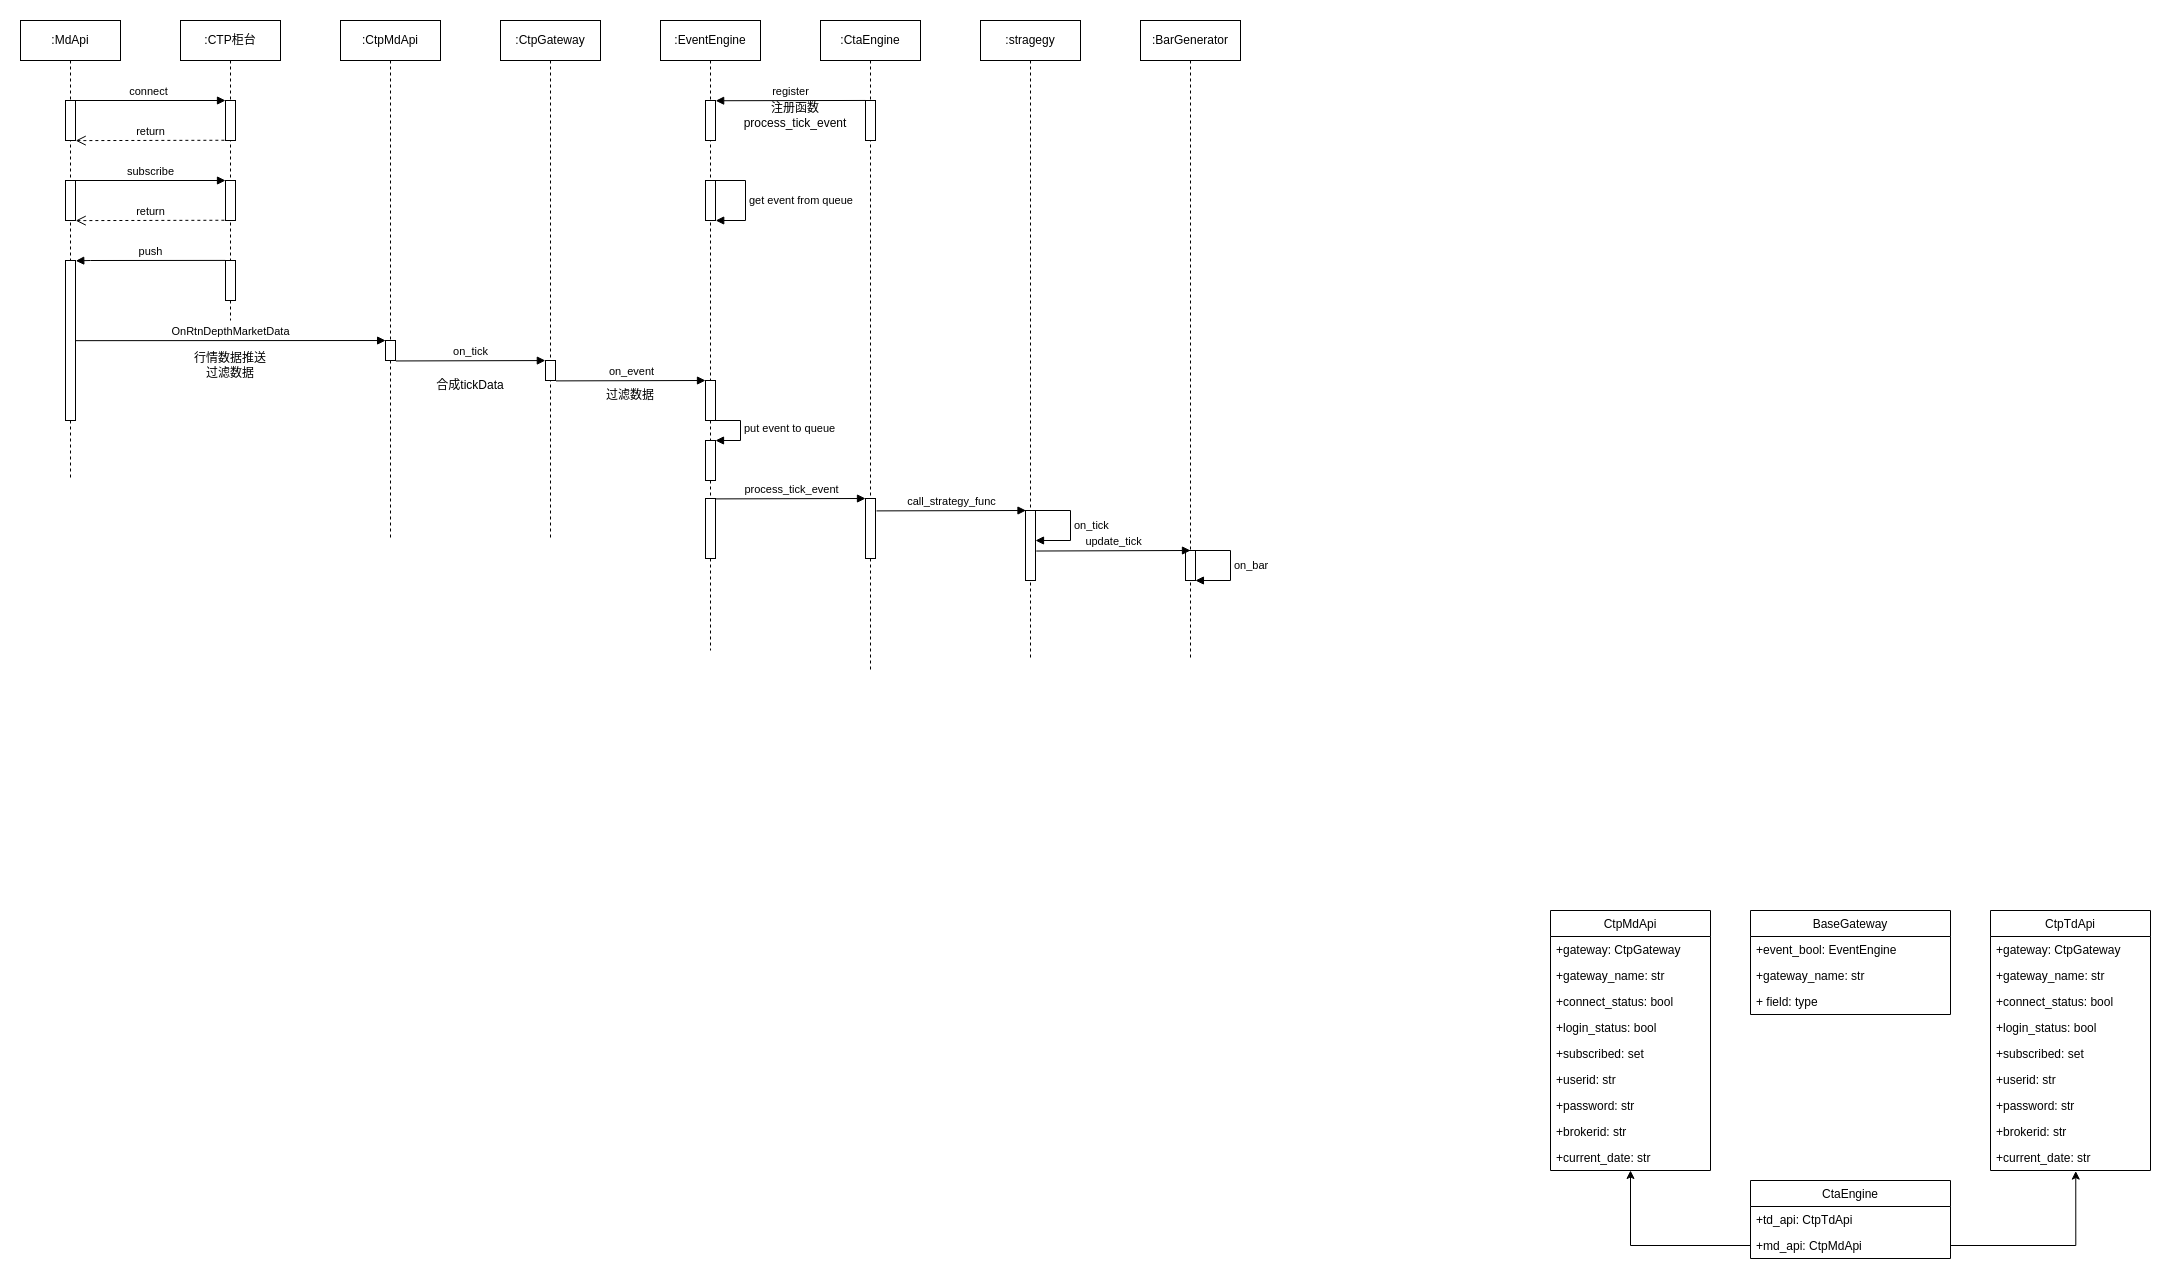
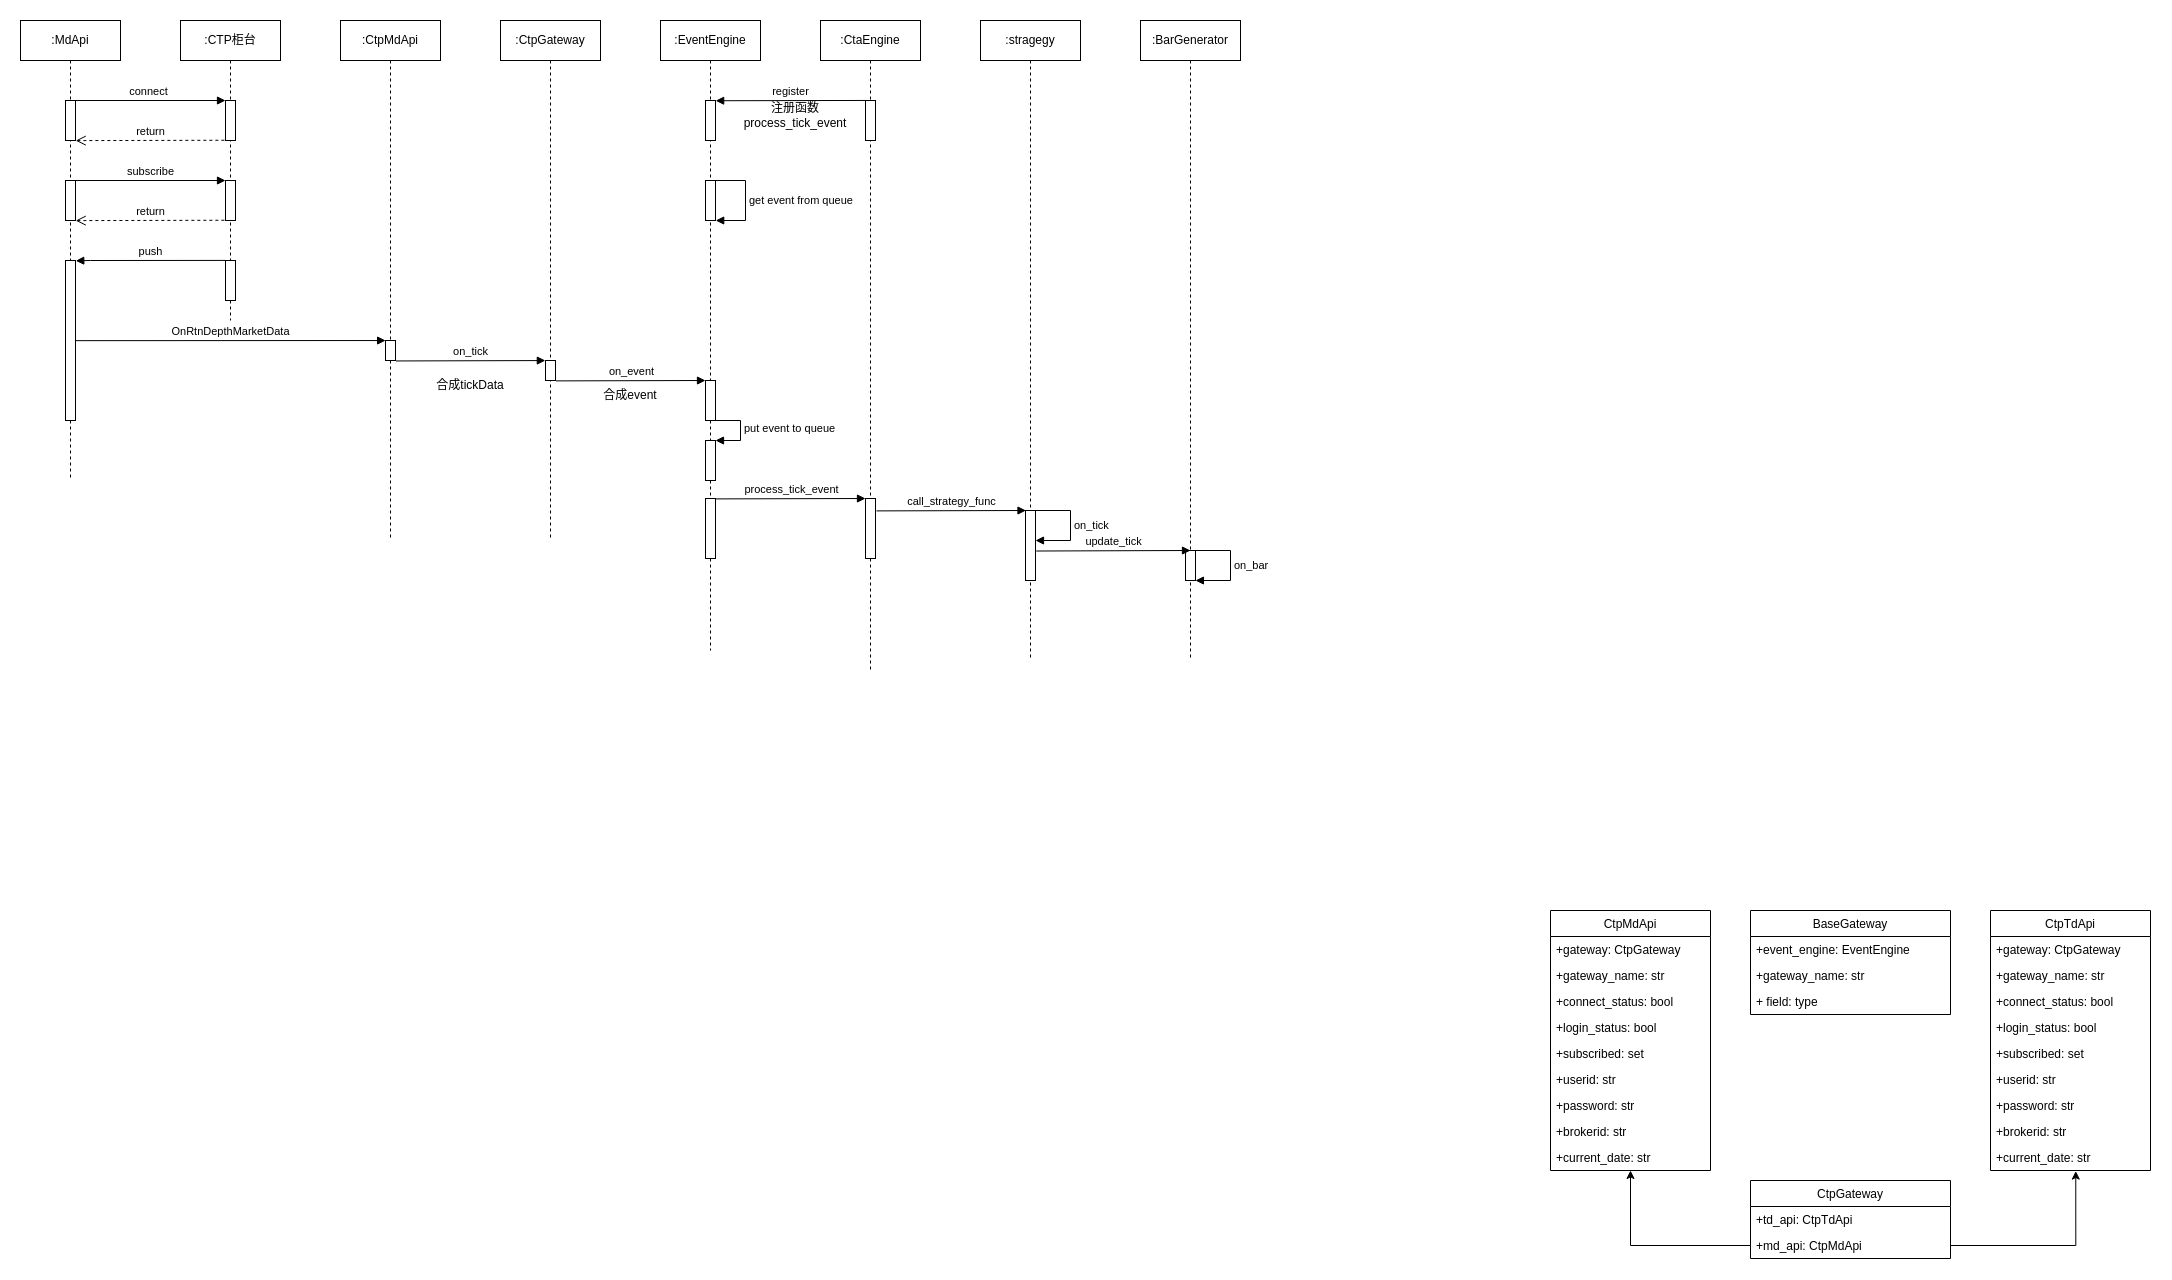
node "行情数据推送 过滤数据": removed
node "过滤数据": label "过滤数据" -> "合成event"
node "+event_bool: EventEngine": label "+event_bool: EventEngine" -> "+event_engine: EventEngine"
node "CtaEngine": label "CtaEngine" -> "CtpGateway"
